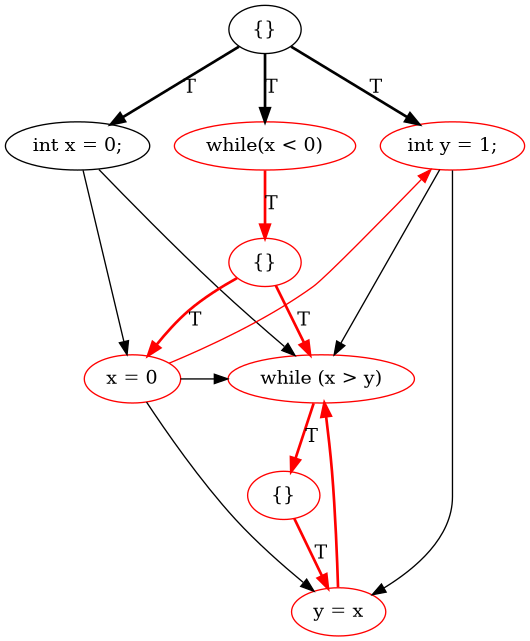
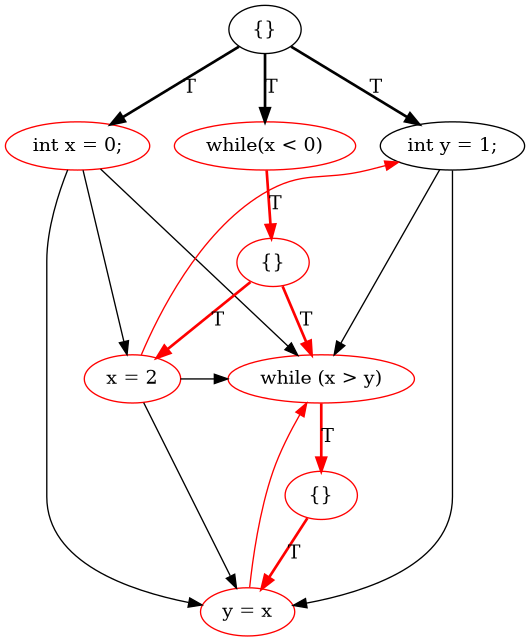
node "int x = 0;": color black -> red
node "int y = 1;": color red -> black
node "x = 0": label "x = 0" -> "x = 2"
edge "int x = 0;" -> "y = x": added
edge "y = x" -> "while (x > y)": style bold -> solid
